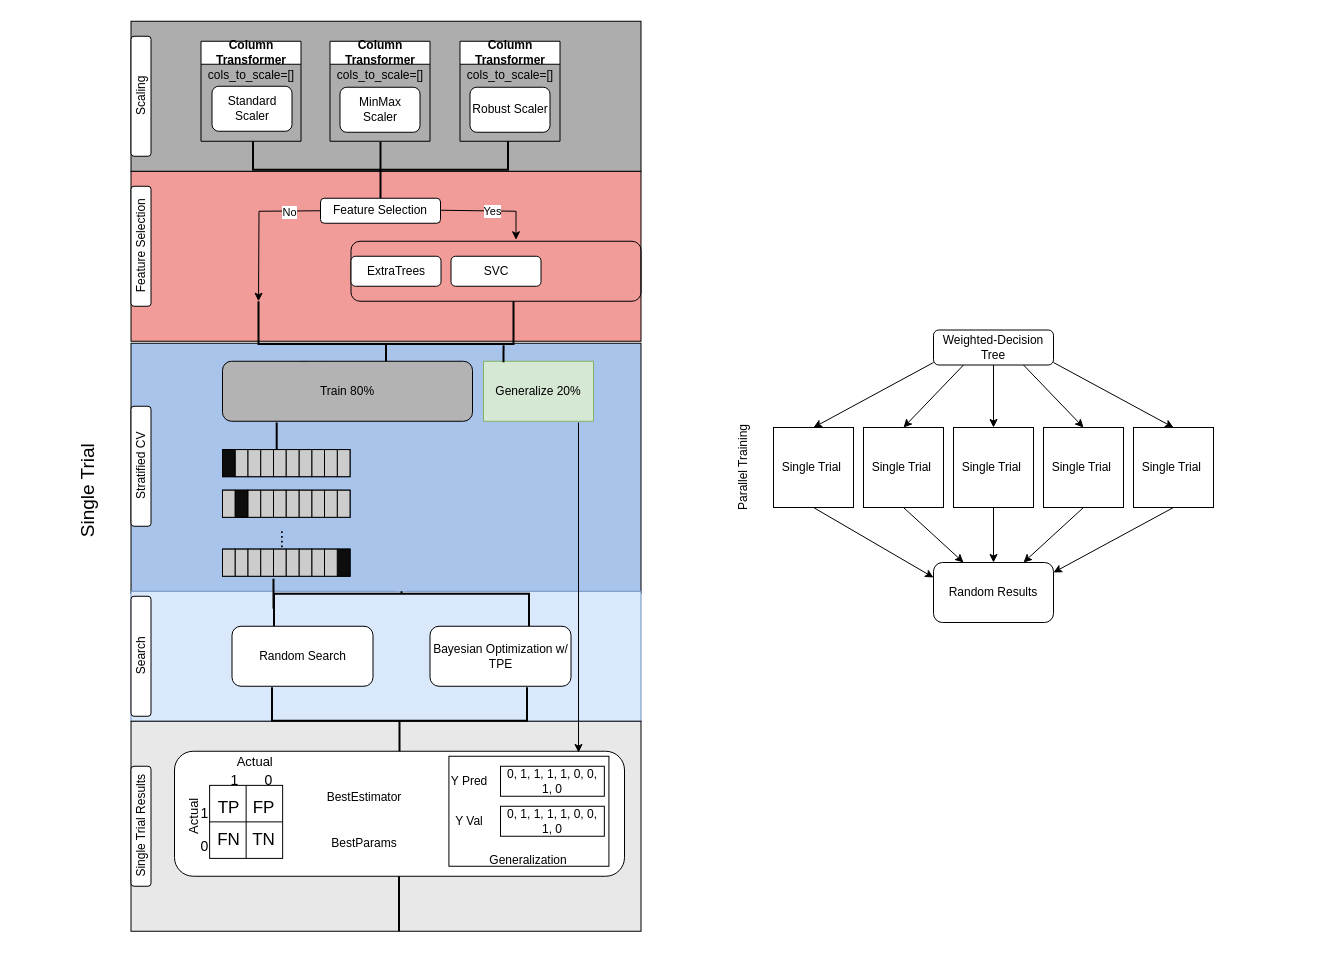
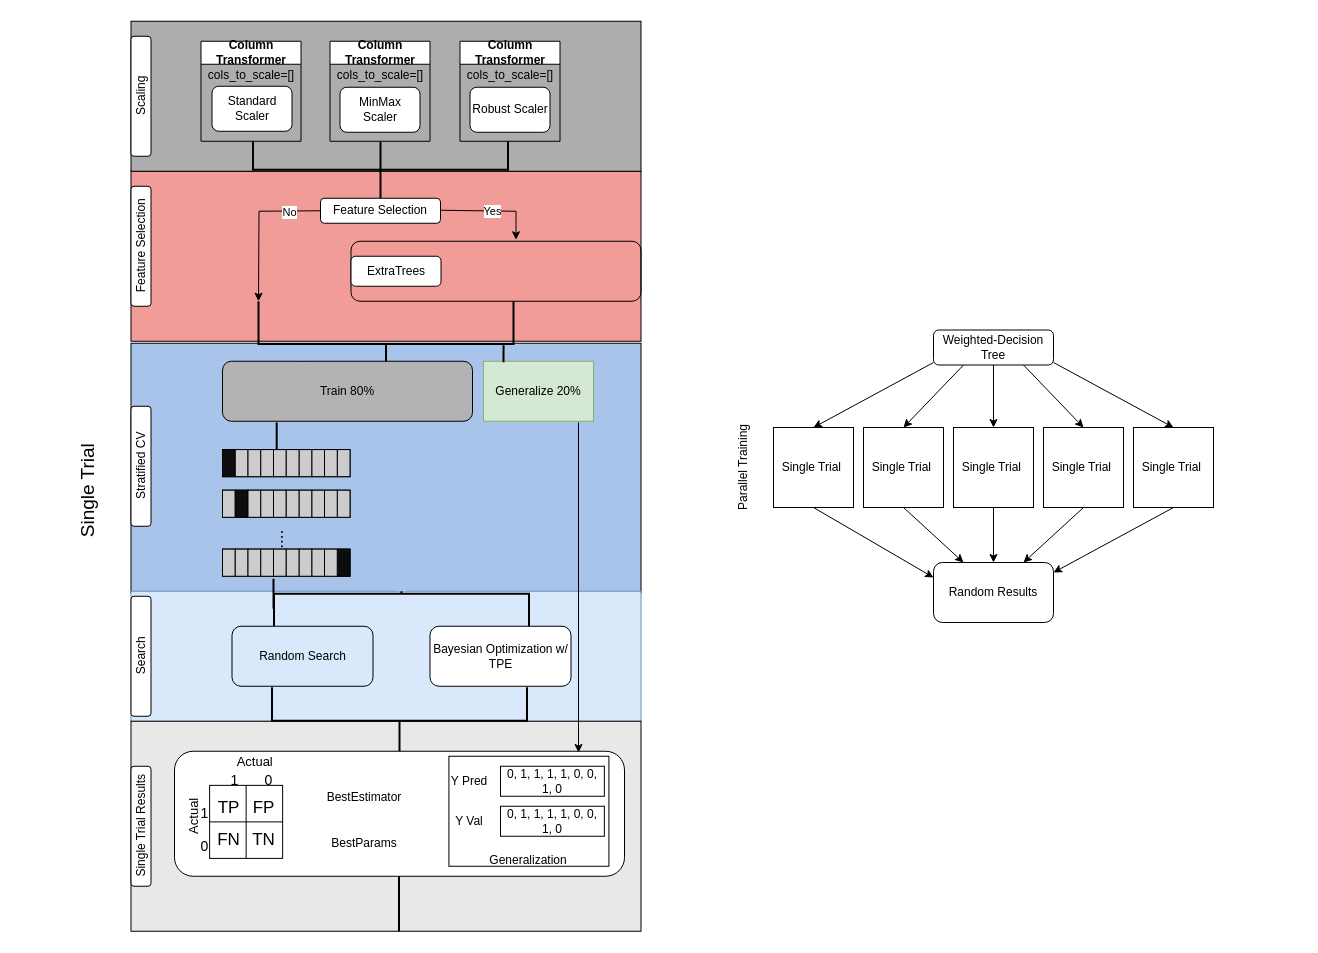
node "SVC": removed
node "Random Search": fillcolor #ffffff -> #dae8fc
